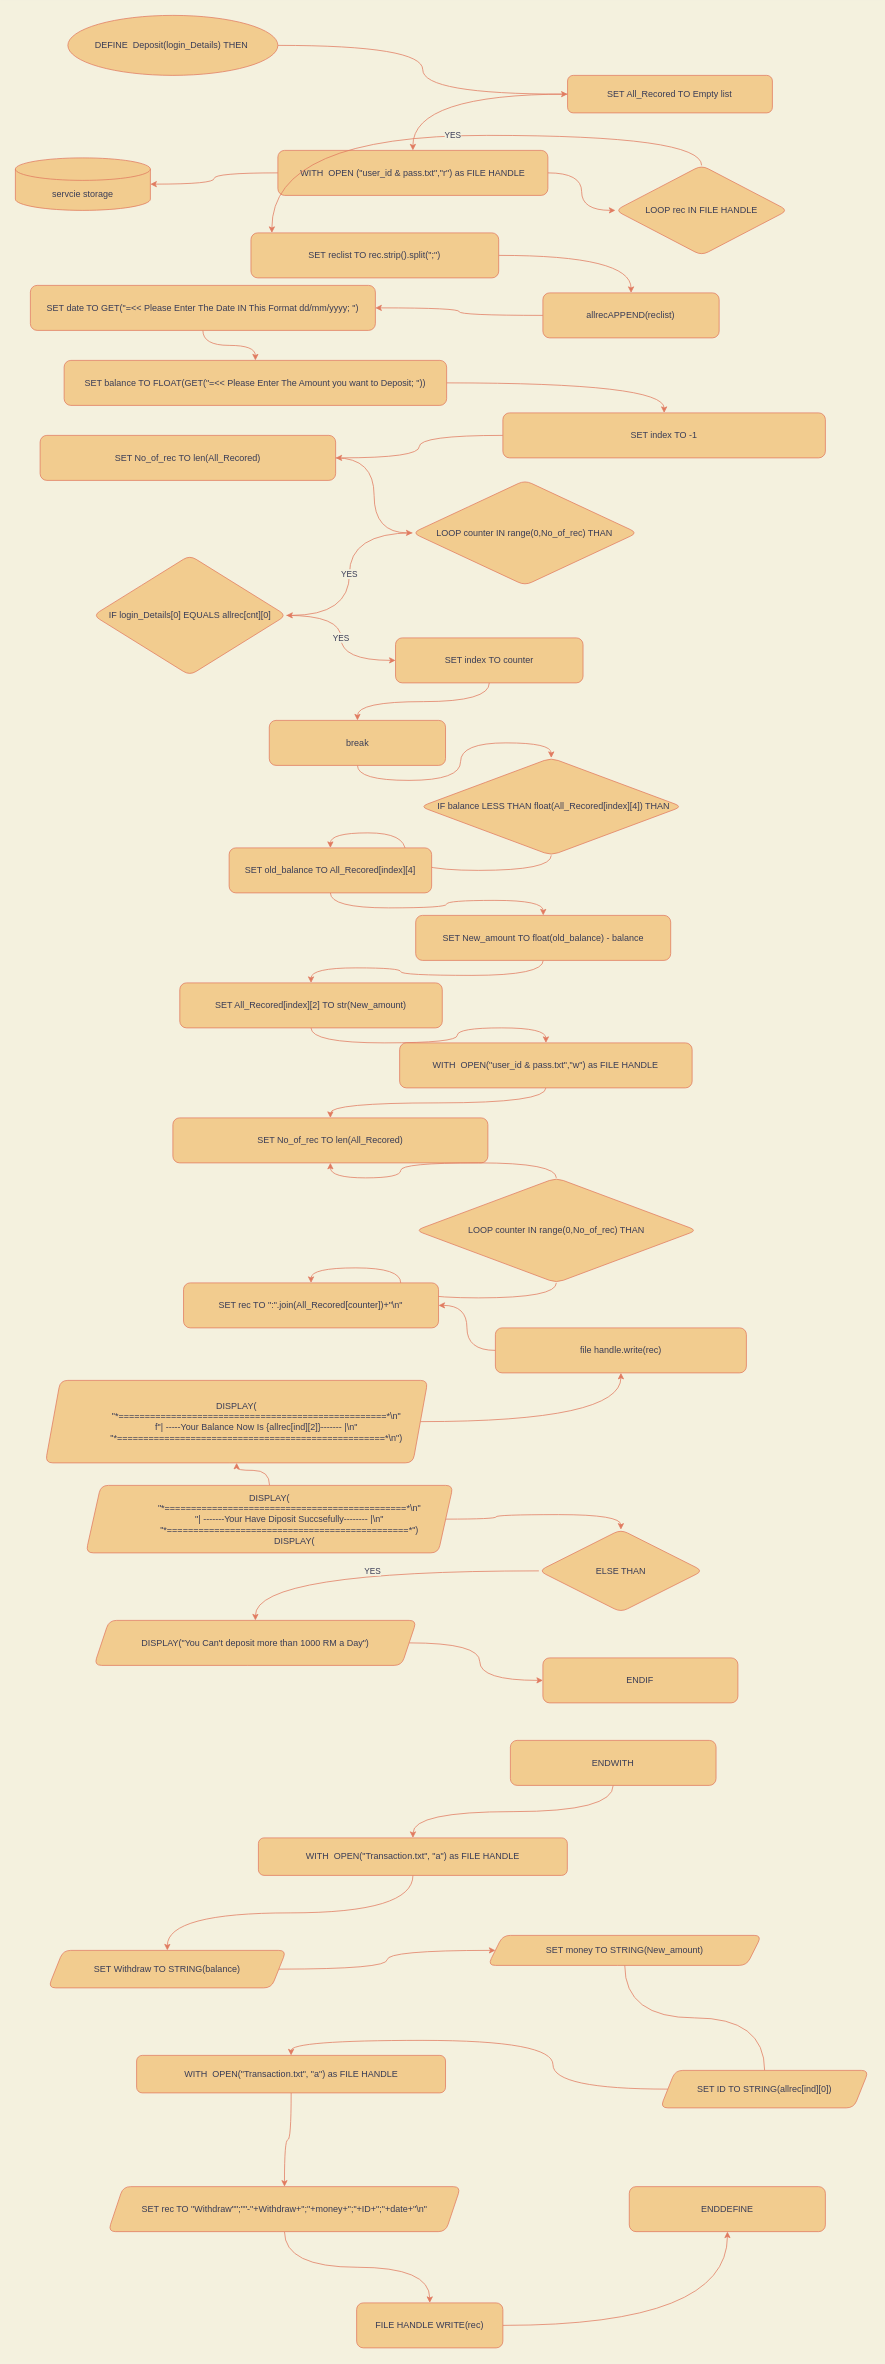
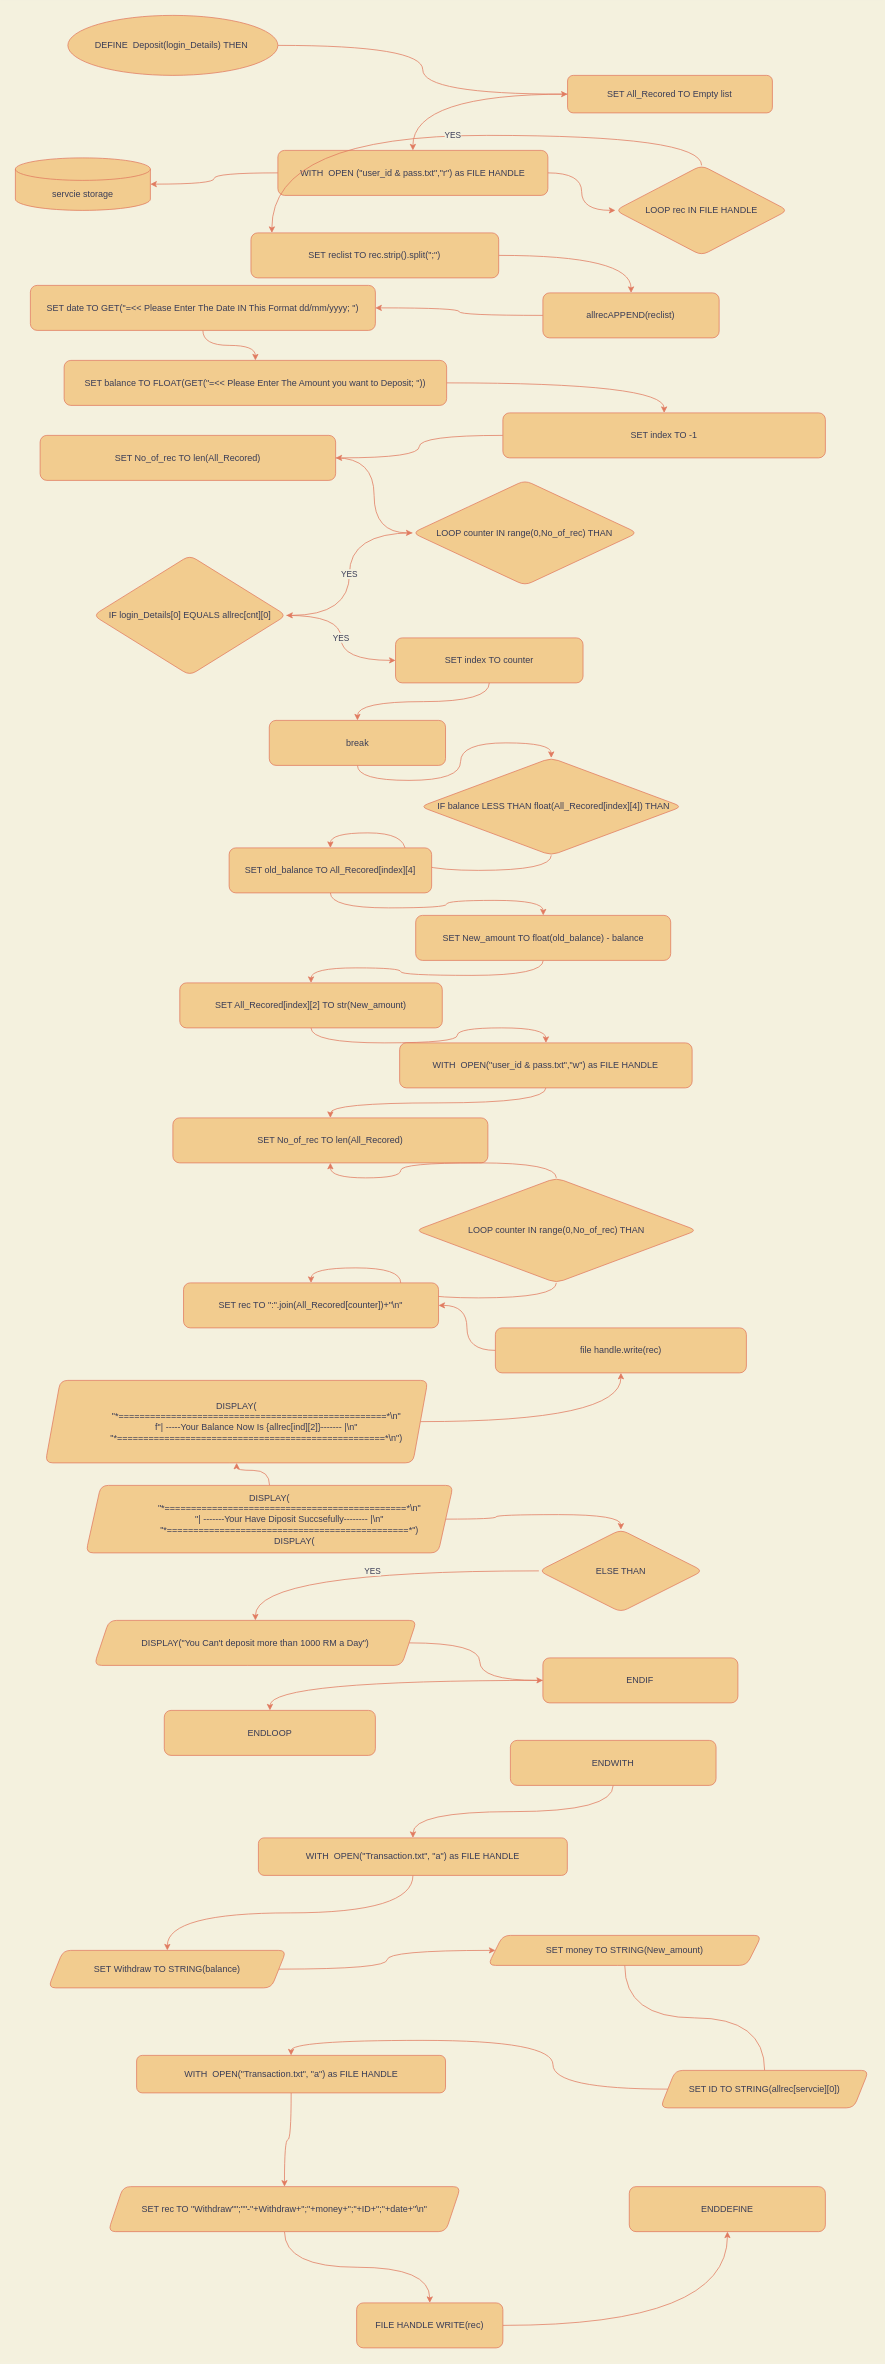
edge "ENDIF" -> "ENDLOOP": added
node "ENDLOOP": added
node "SET ID TO STRING(allrec[ind][0])": label "SET ID TO STRING(allrec[ind][0])" -> "SET ID TO STRING(allrec[servcie][0])"
